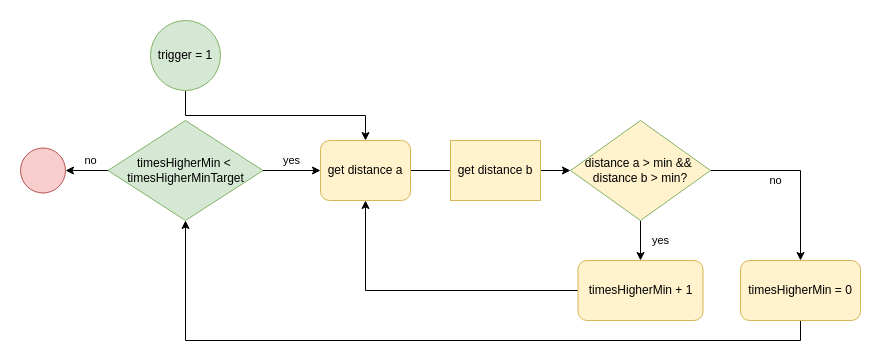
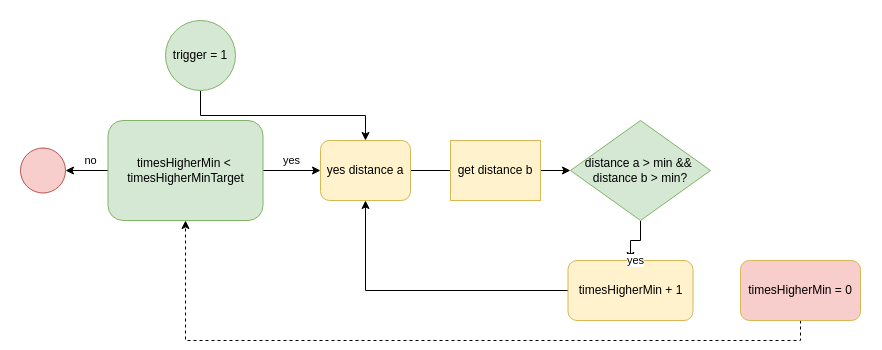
node "trigger = 1": moved (186, 56) -> (201, 56)
node "timesHigherMin < timesHigherMinTarget": shape diamond -> rounded rectangle
node "get distance a": label "get distance a" -> "yes distance a"
node "distance a > min && distance b > min?": fillcolor #fff2cc -> #d5e8d4
edge "distance a > min && distance b > min?" -> "timesHigherMin = 0": removed, label "no"
node "timesHigherMin + 1": moved (641, 291) -> (631, 291)
node "timesHigherMin = 0": fillcolor #fff2cc -> #f8cecc
edge "timesHigherMin = 0" -> "timesHigherMin < timesHigherMinTarget": style solid -> dashed
